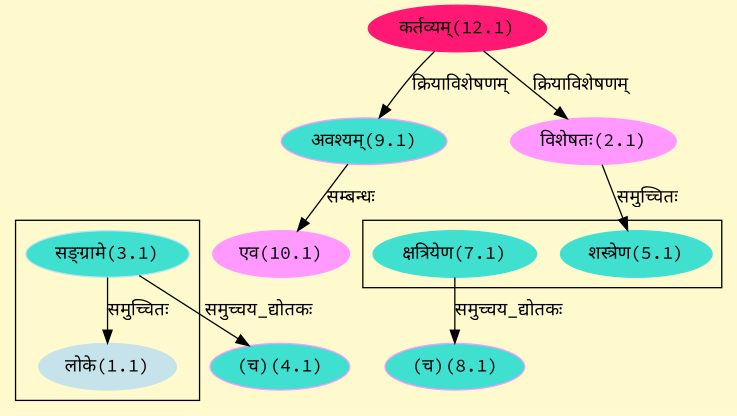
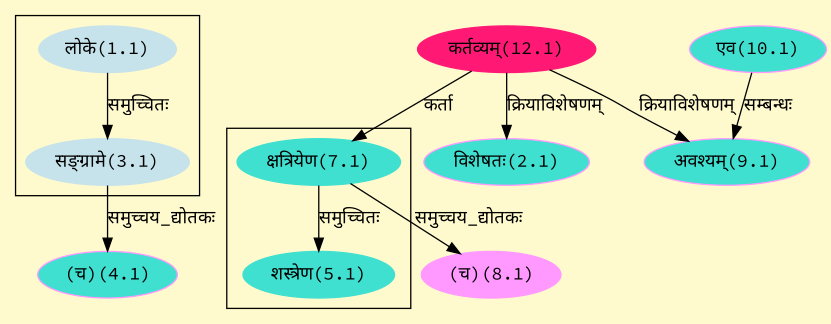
edge "कर्तव्यम्(12.1)" -> "क्षत्रियेण(7.1)": added, label "कर्ता"
node "विशेषतः(2.1)": fillcolor #ff99ff -> #40e0d0
edge "विशेषतः(2.1)" -> "शस्त्रेण(5.1)": now "क्षत्रियेण(7.1)" -> "शस्त्रेण(5.1)"
edge "अवश्यम्(9.1)" -> "एव(10.1)": reversed
node "सङ्ग्रामे(3.1)": fillcolor #40e0d0 -> #c6e2eb
node "एव(10.1)": fillcolor #ff99ff -> #40e0d0
edge "सङ्ग्रामे(3.1)" -> "लोके(1.1)": reversed
node "(च)(8.1)": fillcolor #40e0d0 -> #ff99ff
